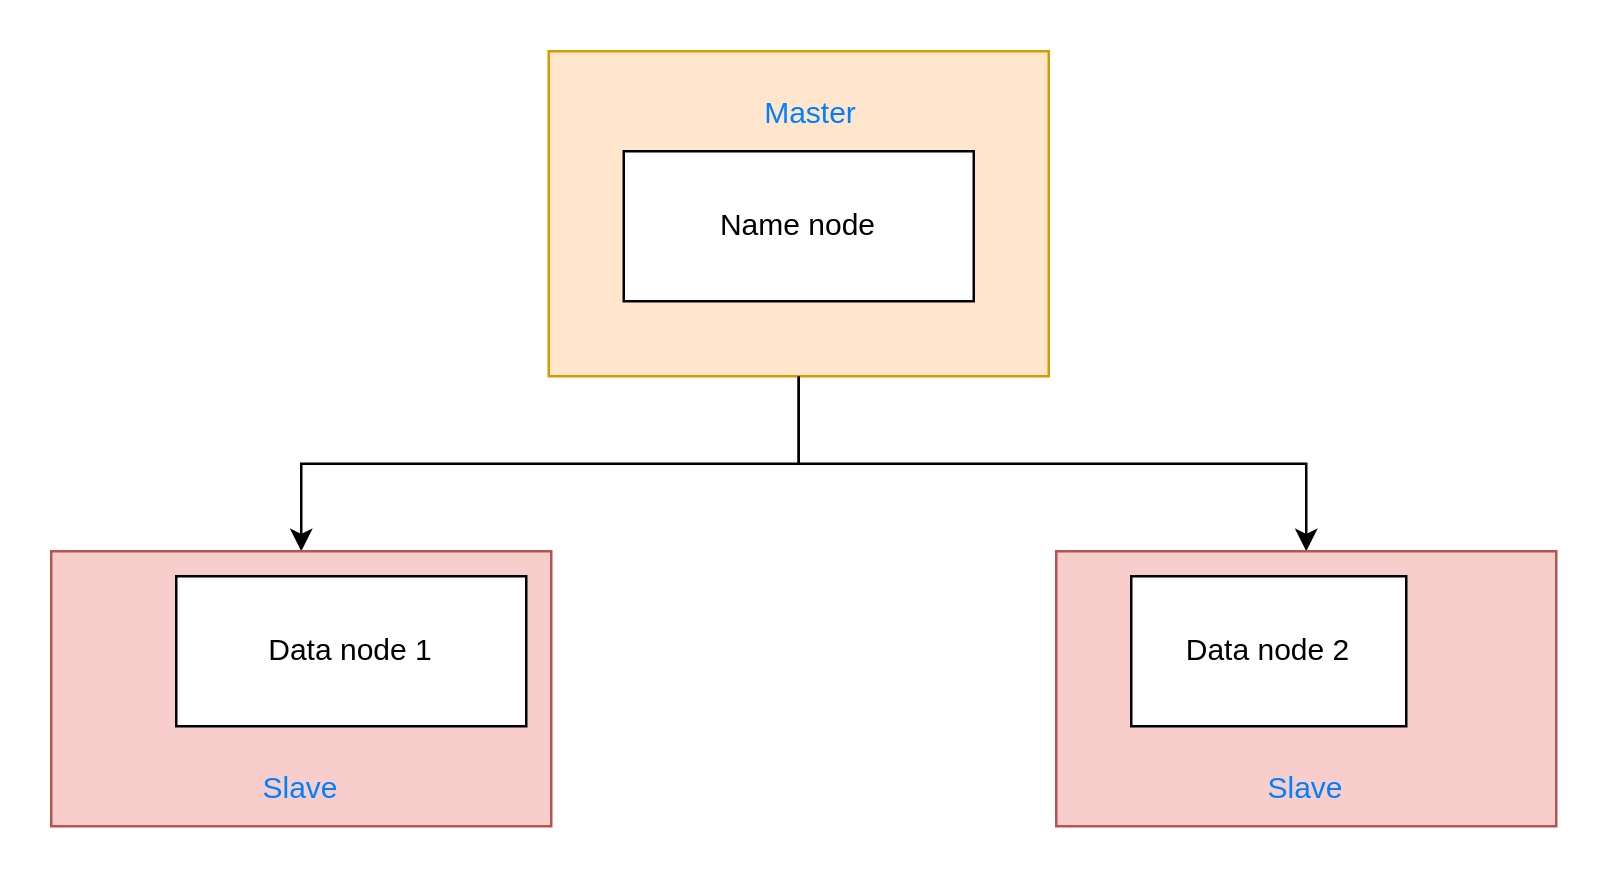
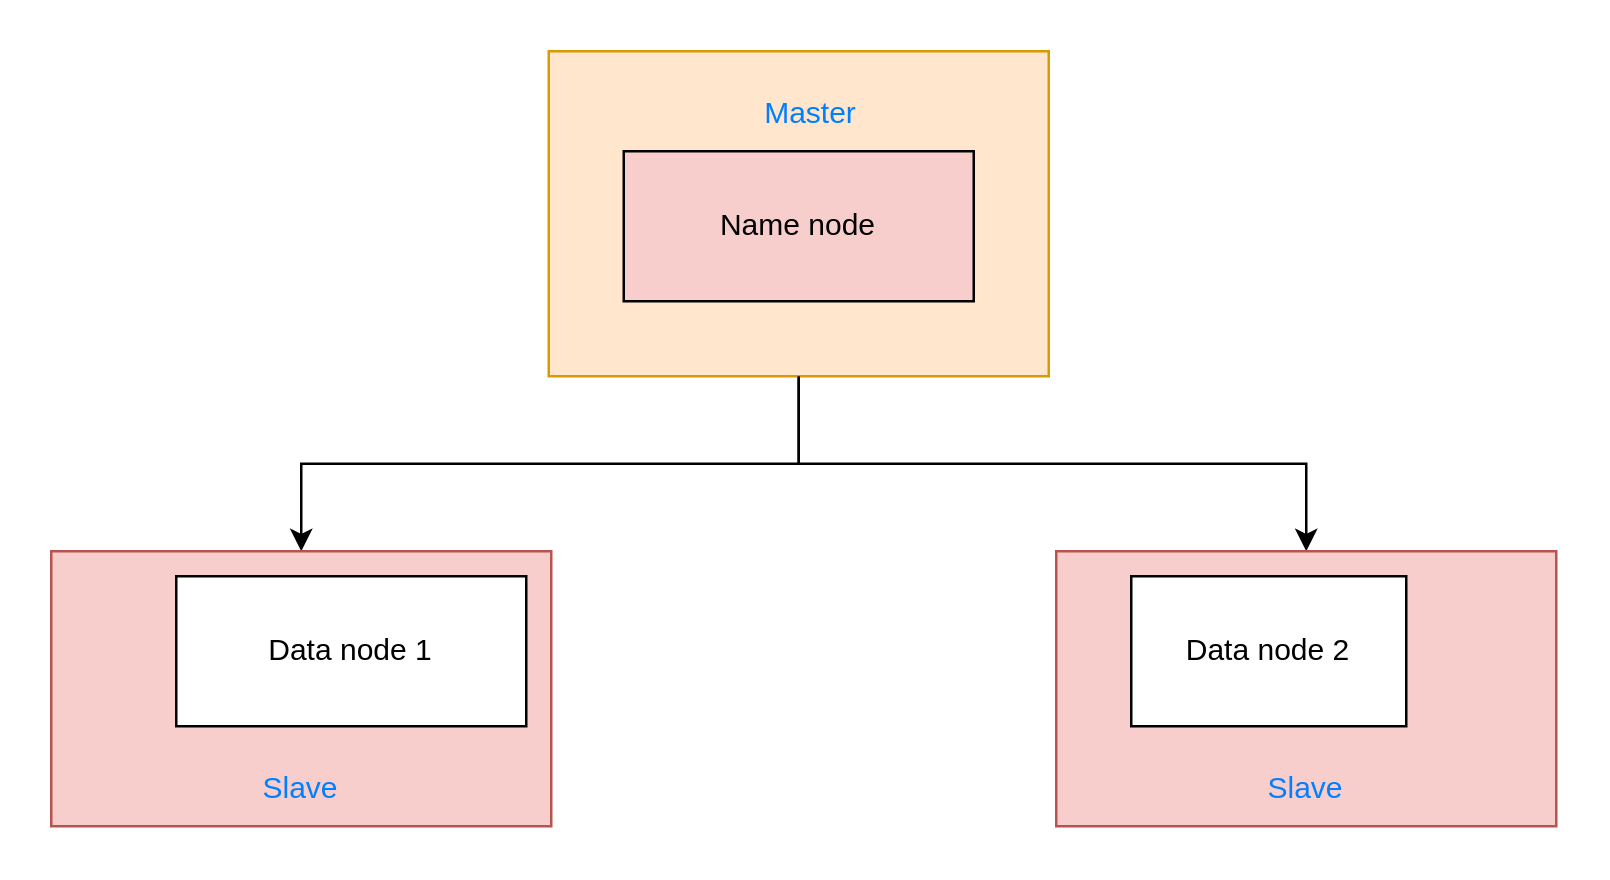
node "Name node": fillcolor #ffffff -> #f8cecc
